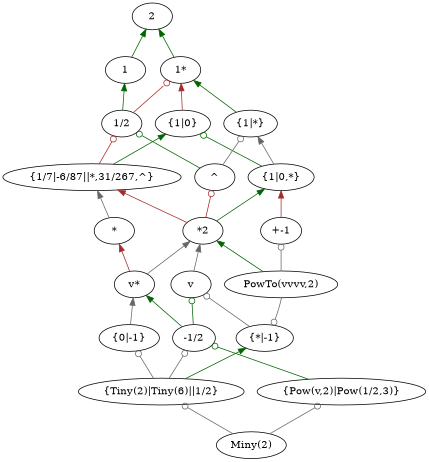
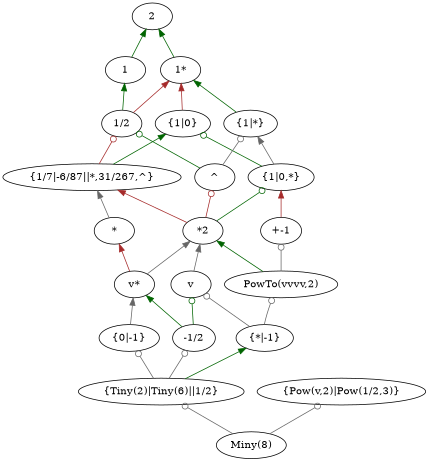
edge "1/2" -> "1*": arrowhead odot -> normal
edge "*2" -> "{1|0,*}": arrowhead normal -> odot
edge "PowTo(vvvv,2)" -> "{*|-1}": reversed
edge "{Pow(v,2)|Pow(1/2,3)}" -> "-1/2": removed
node "Miny(2)": label "Miny(2)" -> "Miny(8)"
